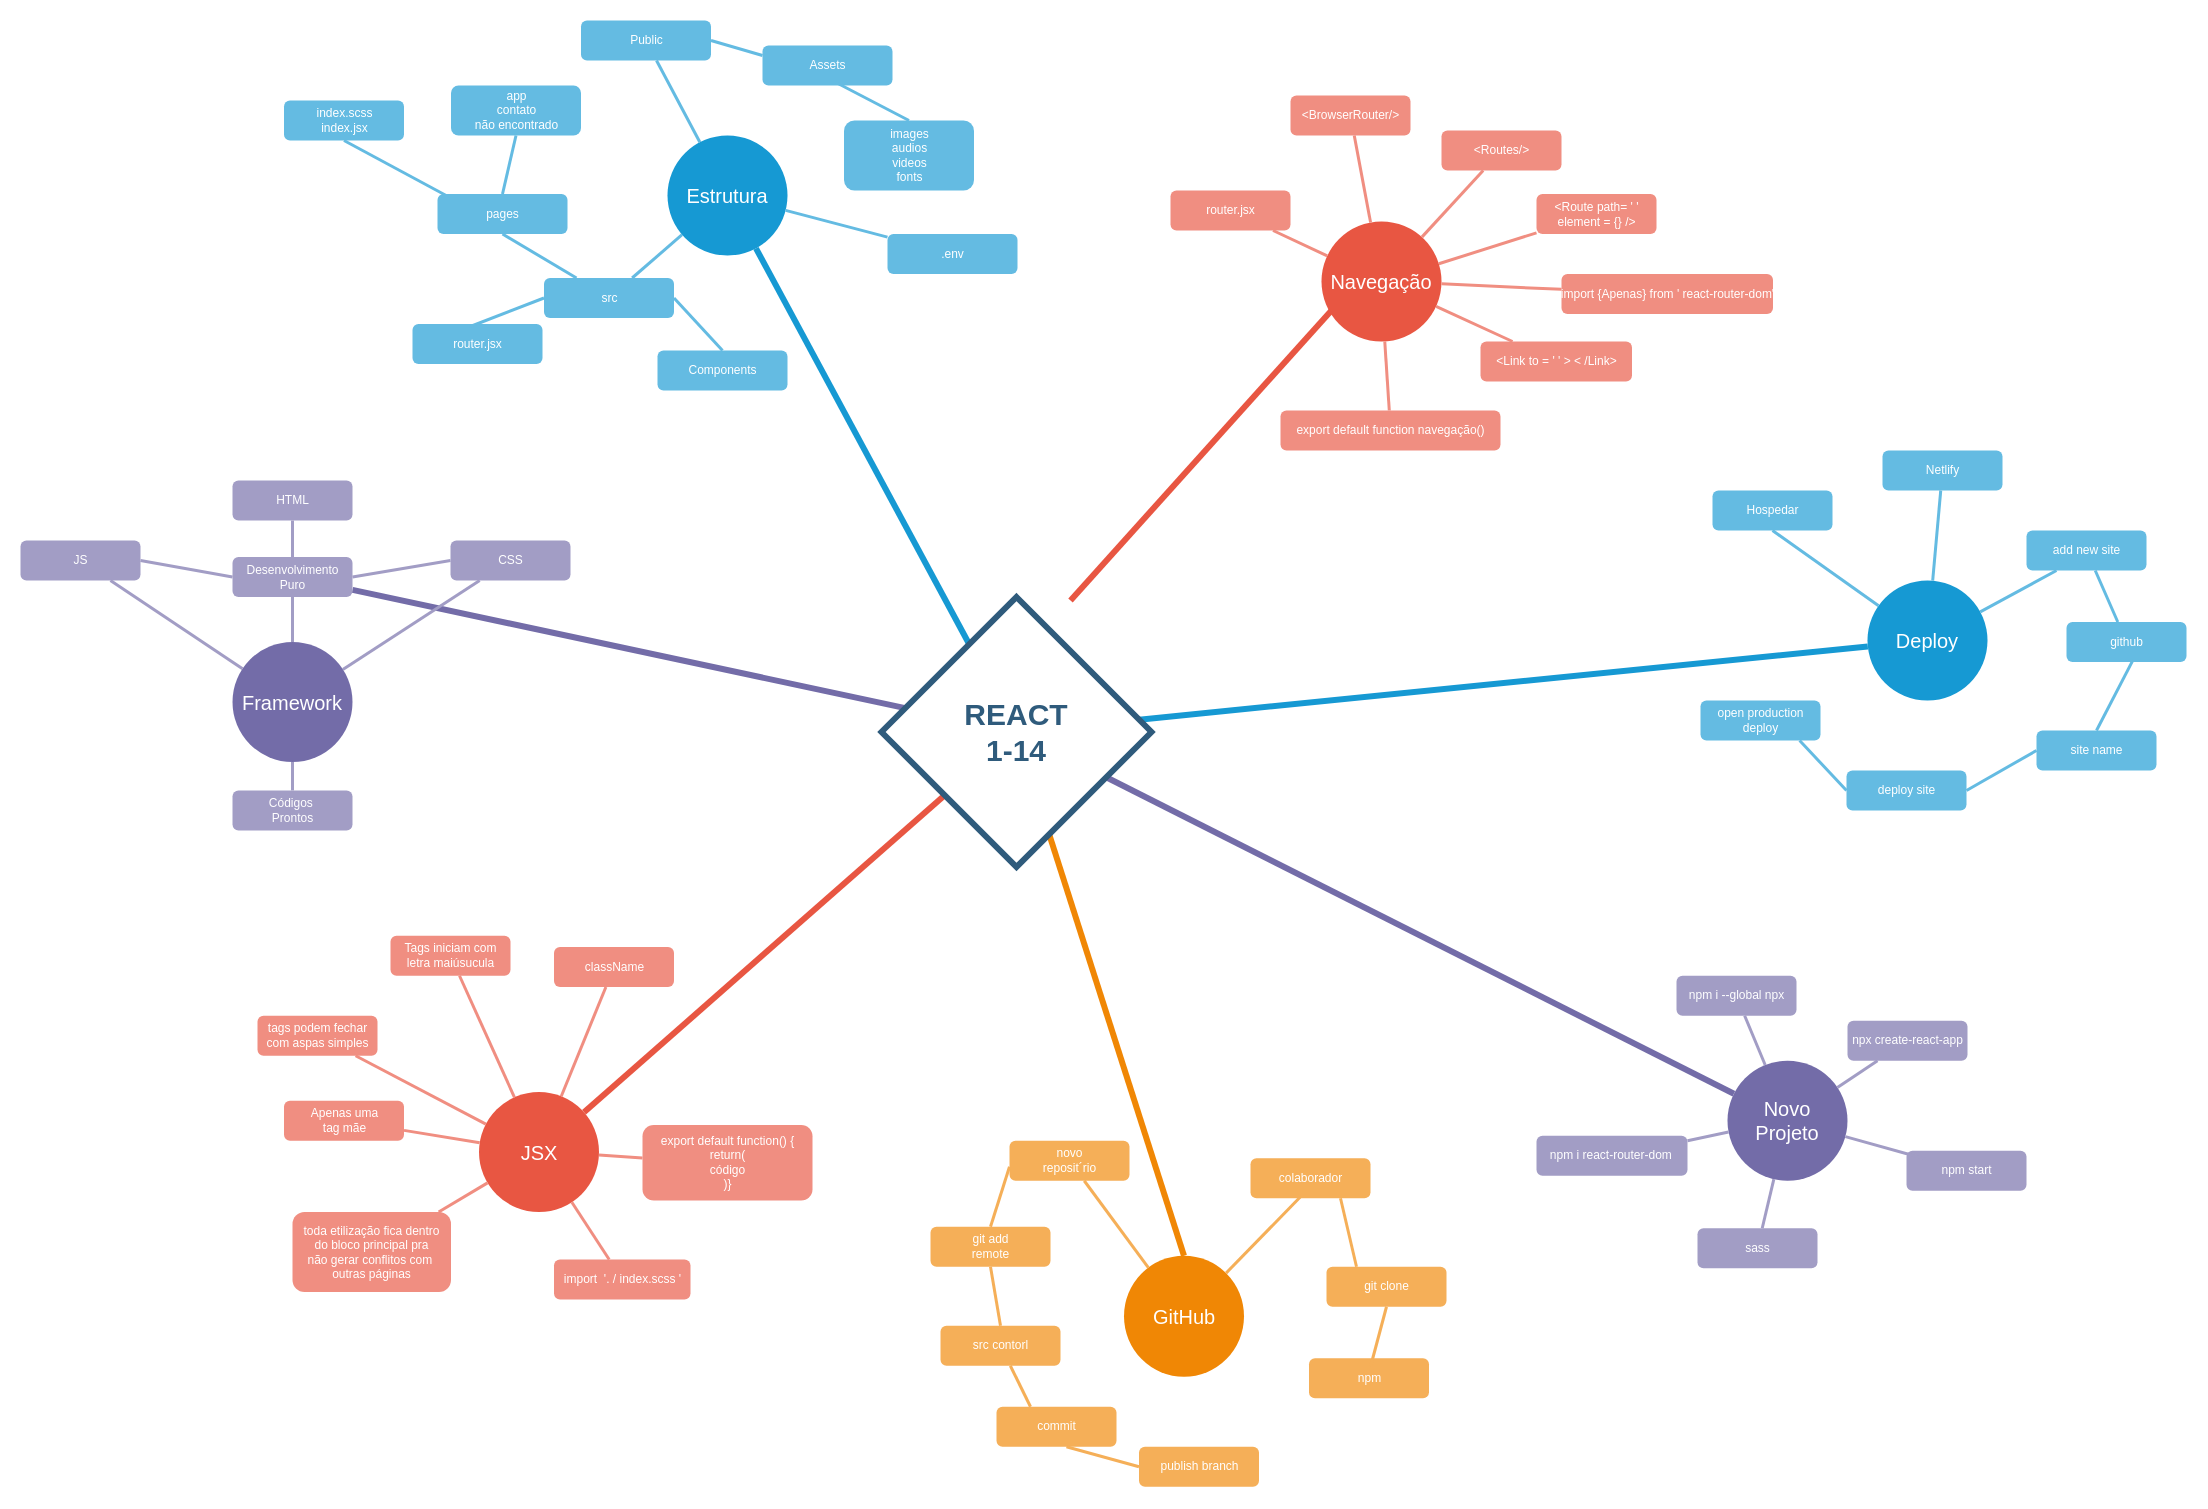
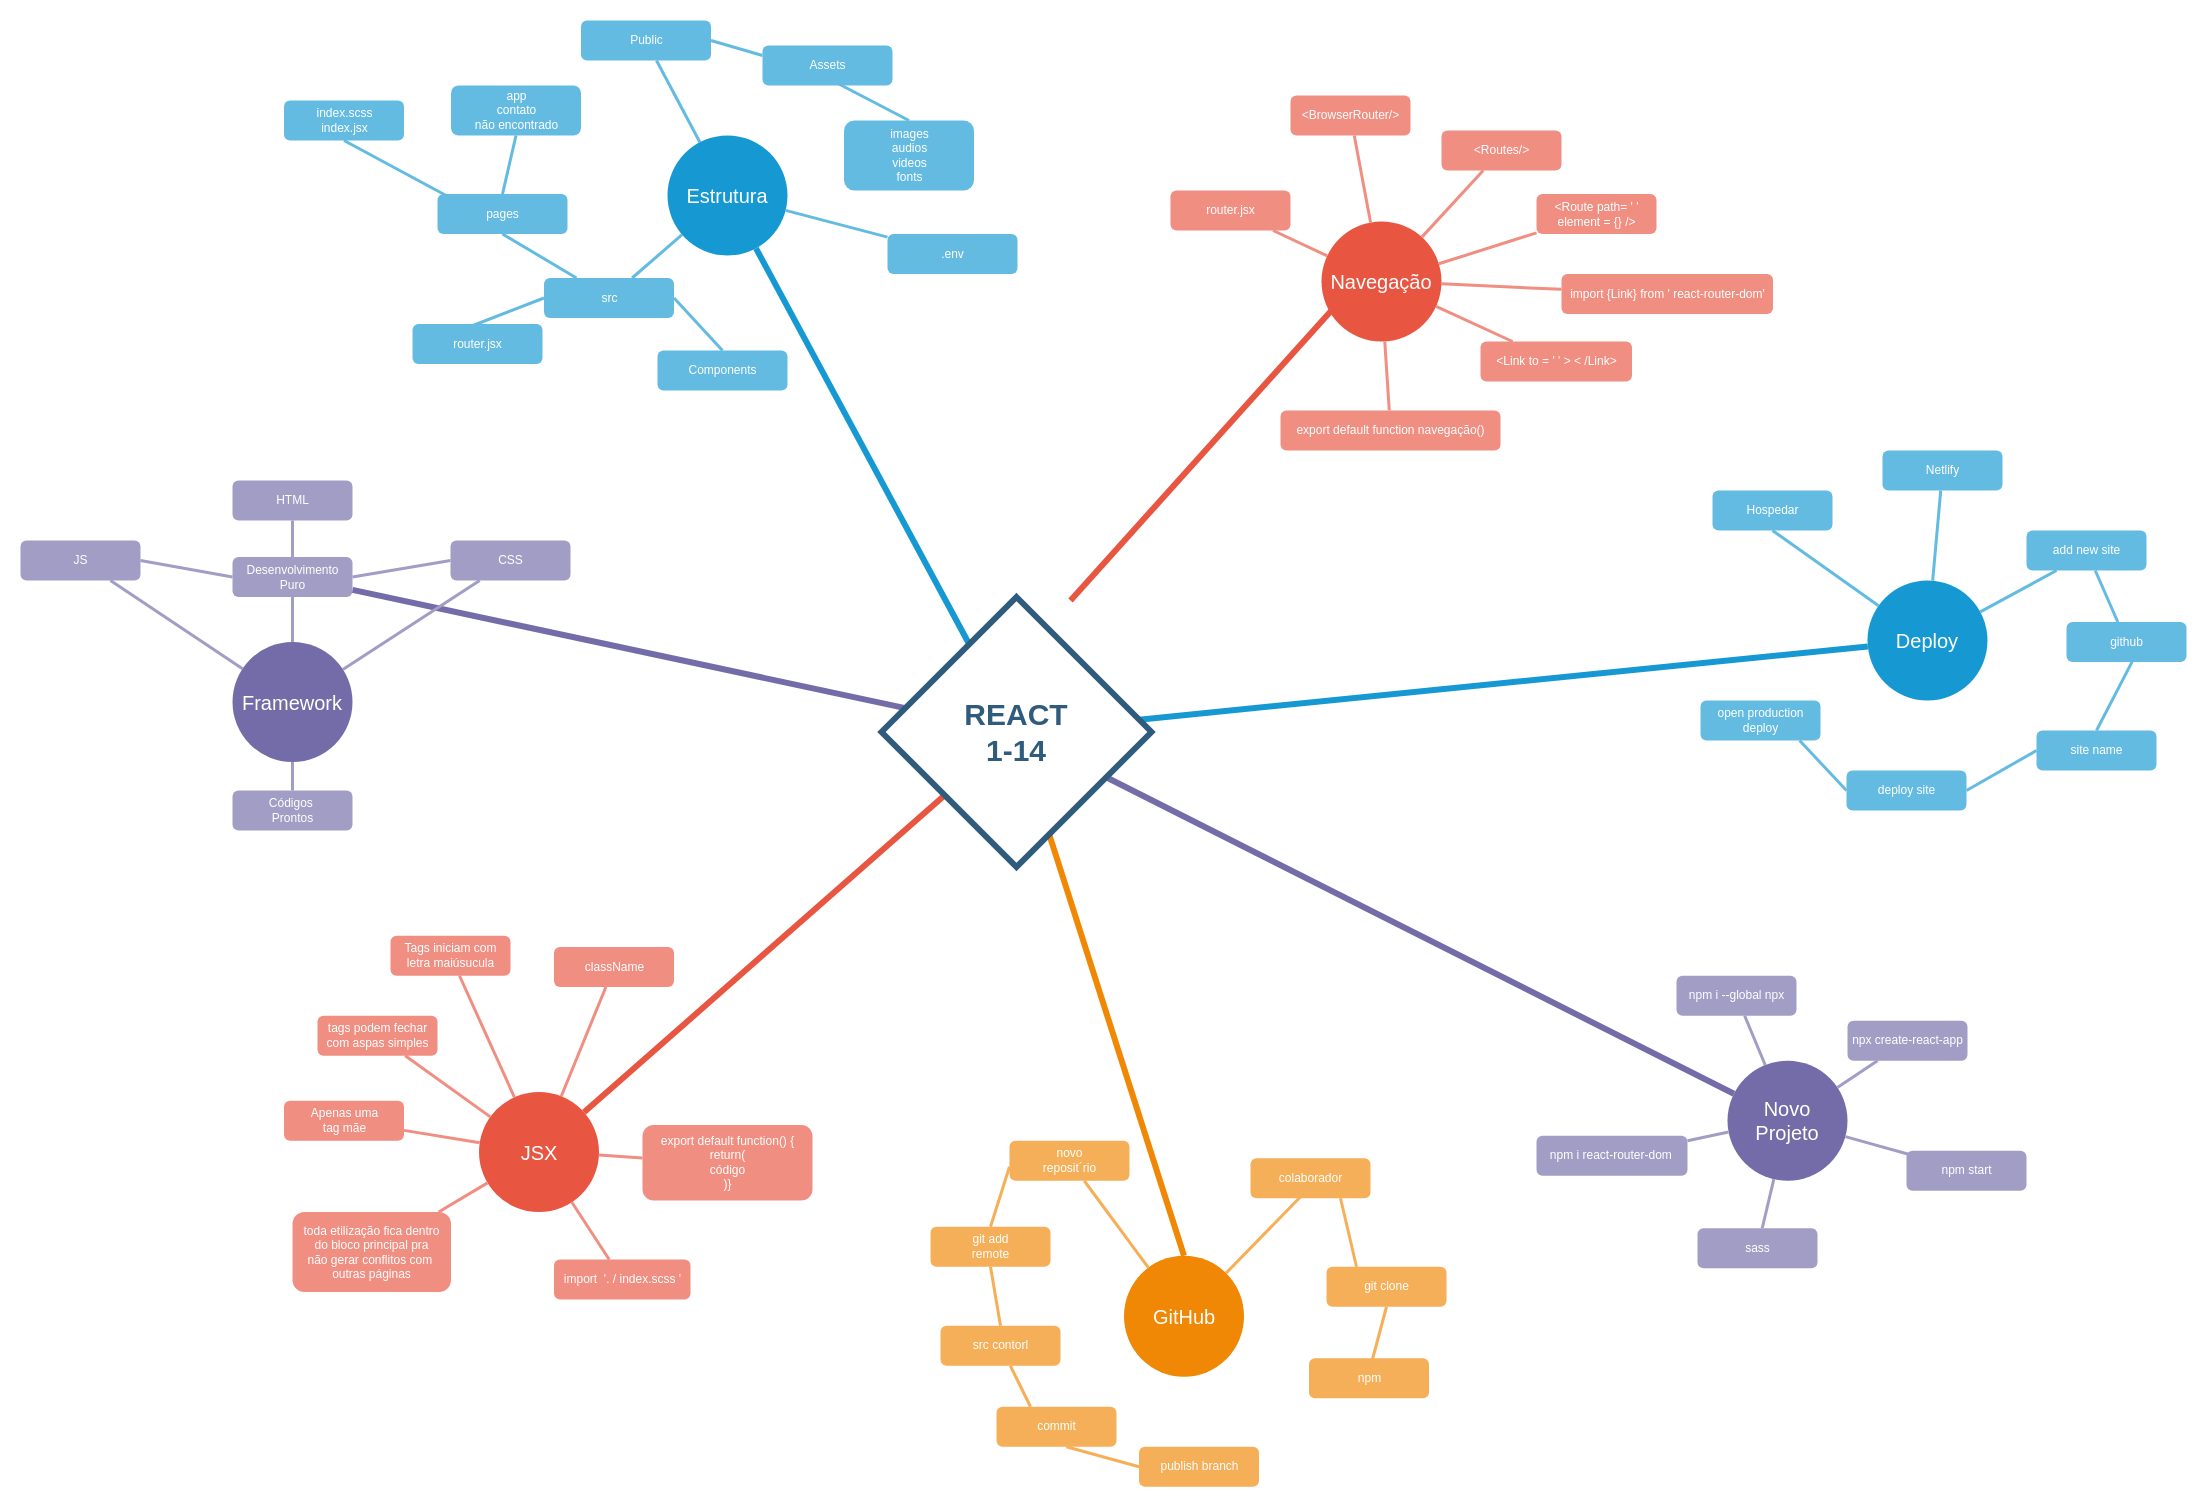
node "import {Apenas} from ' react-router-dom'": label "import {Apenas} from ' react-router-dom'" -> "import {Link} from ' react-router-dom'"
node "tags podem fechar com aspas simples": moved (318, 1036) -> (378, 1036)
